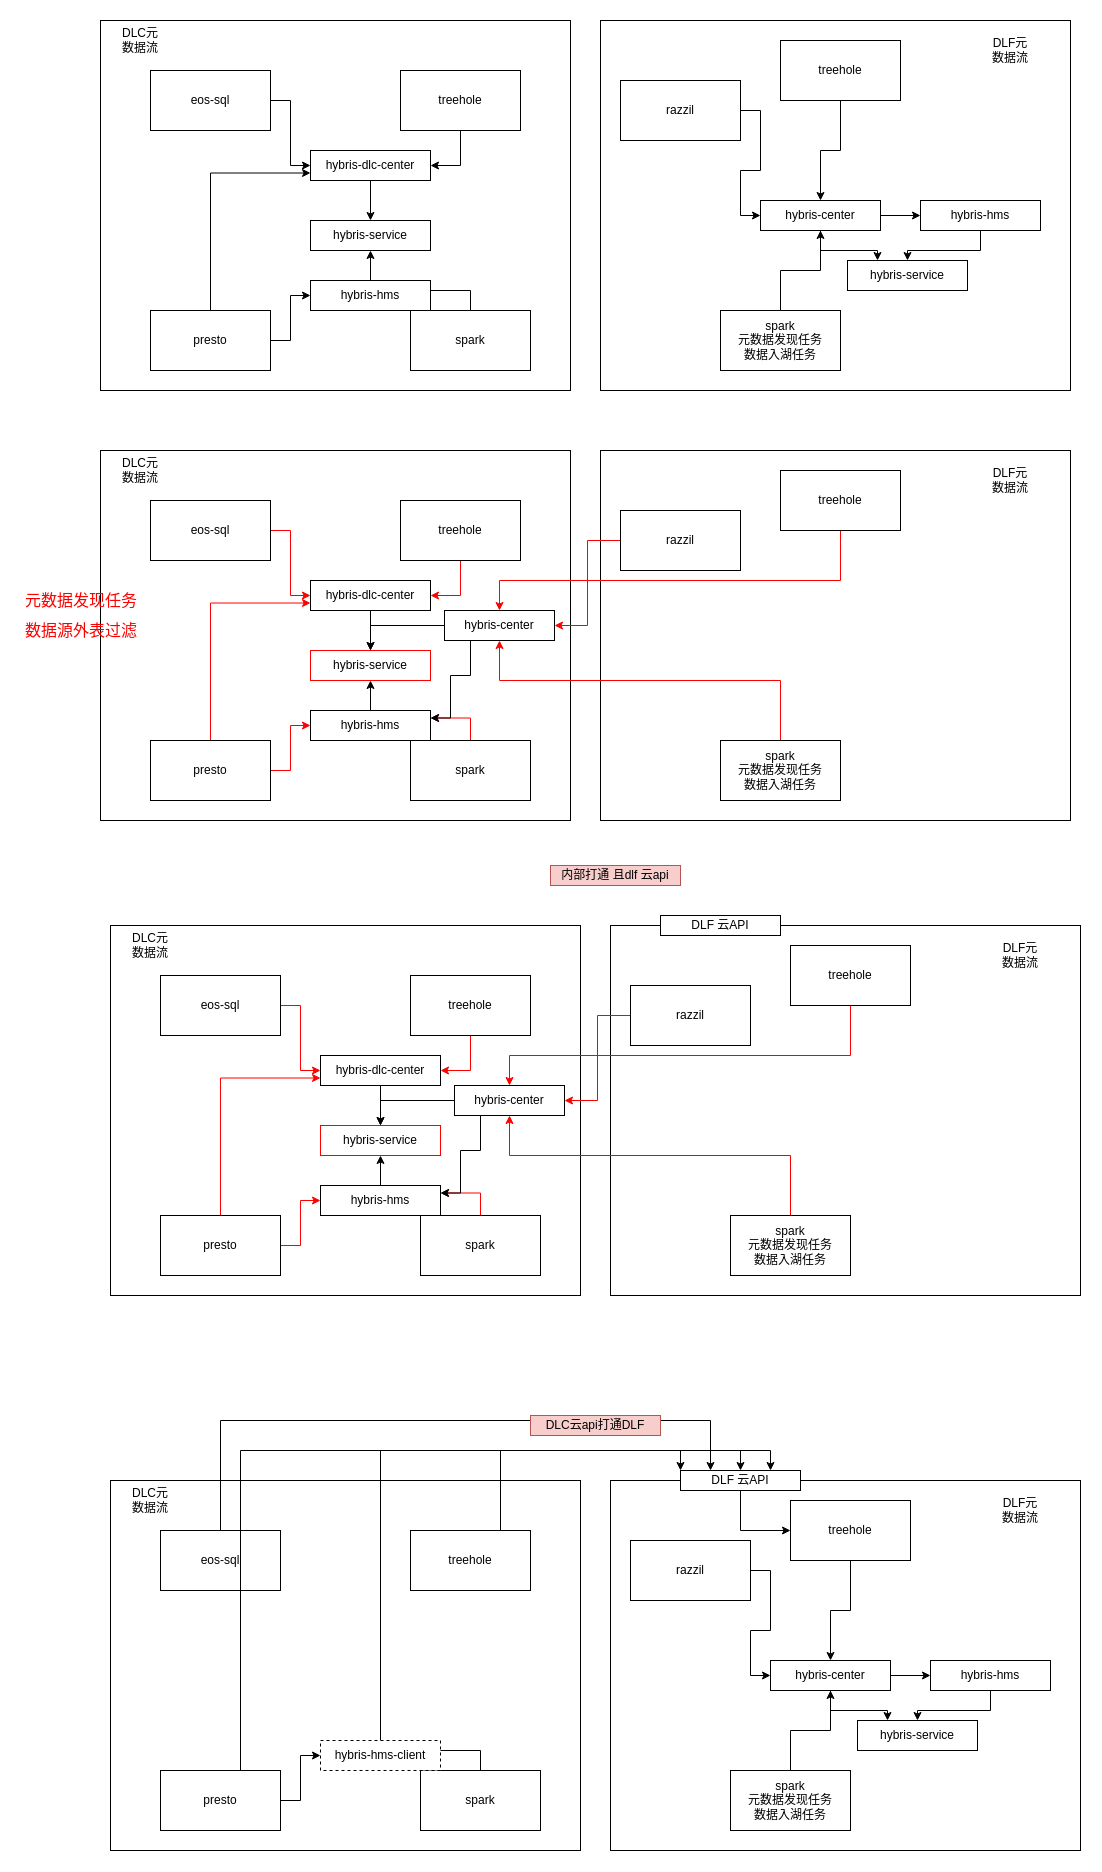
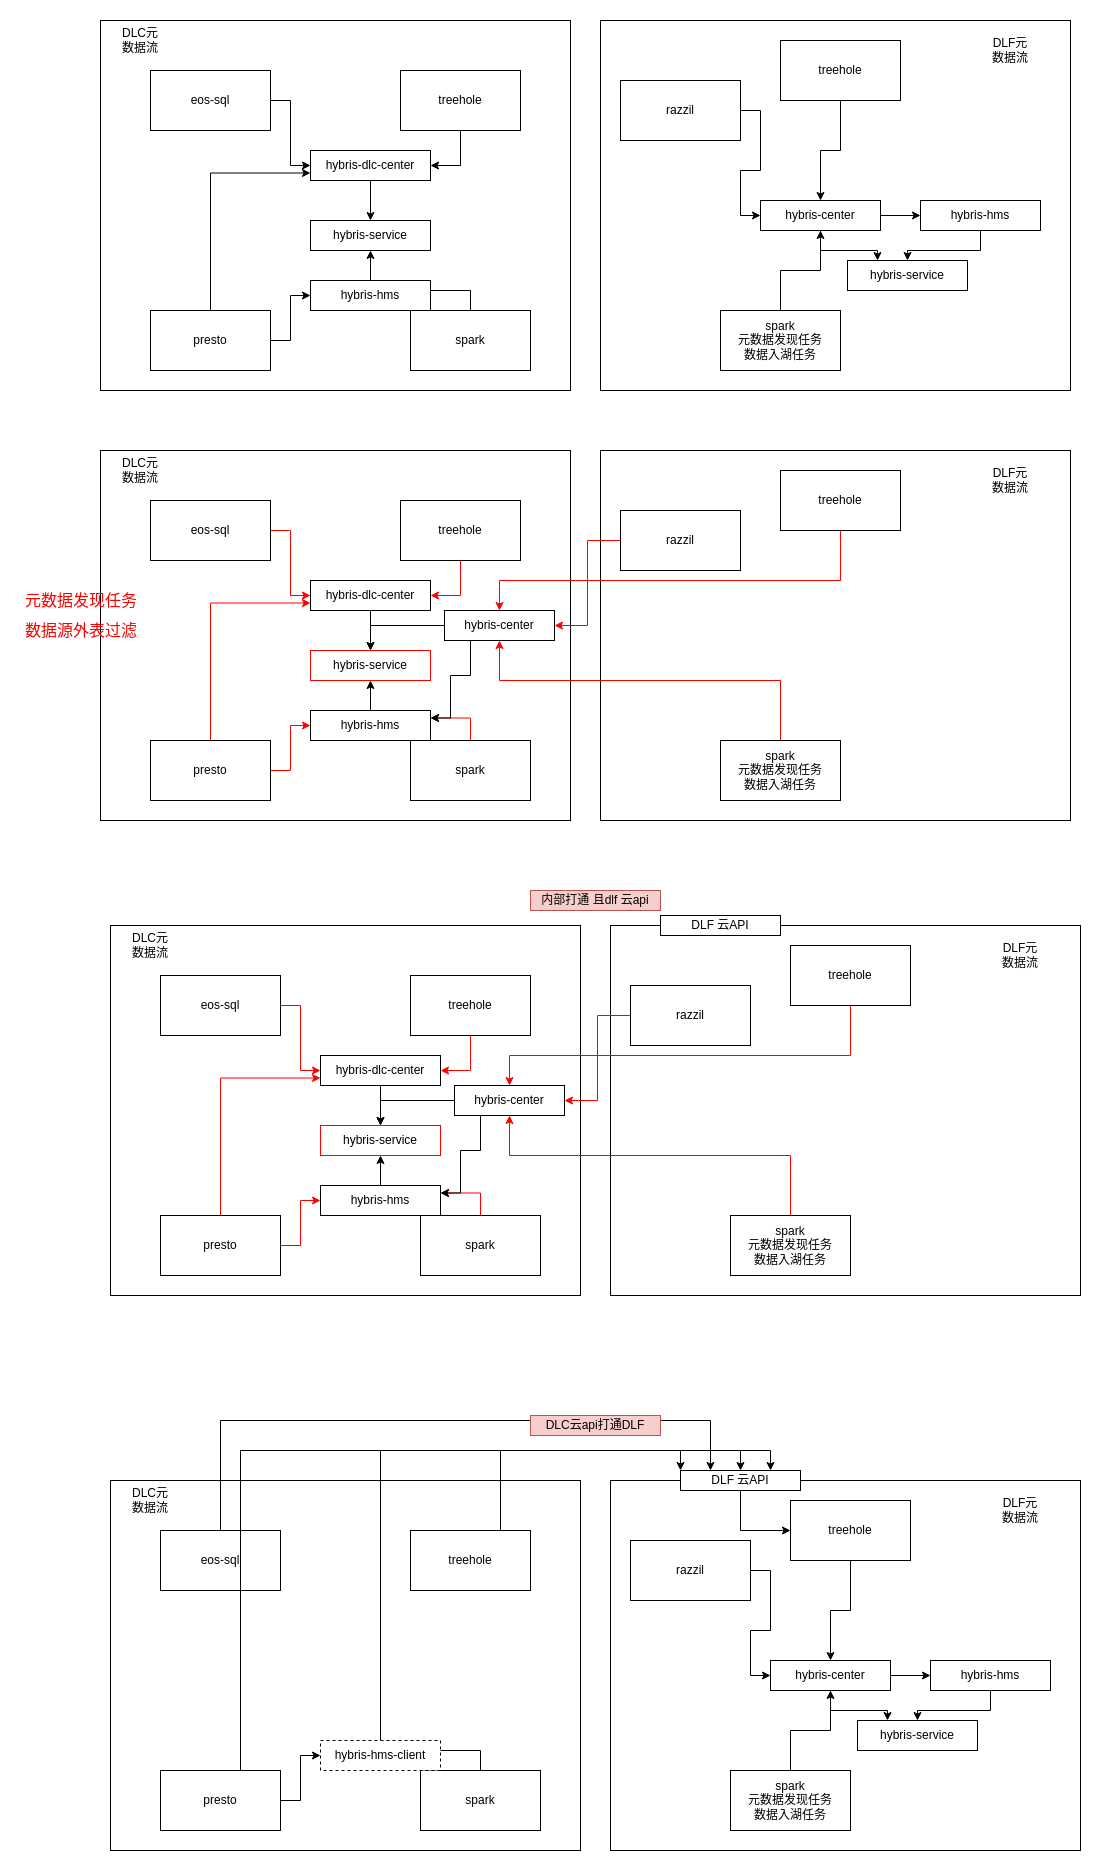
node "内部打通 且dlf 云api": moved (616, 876) -> (596, 901)
